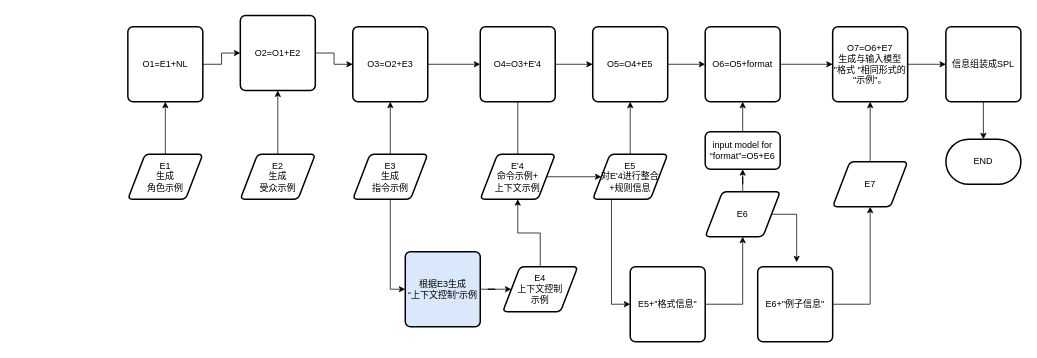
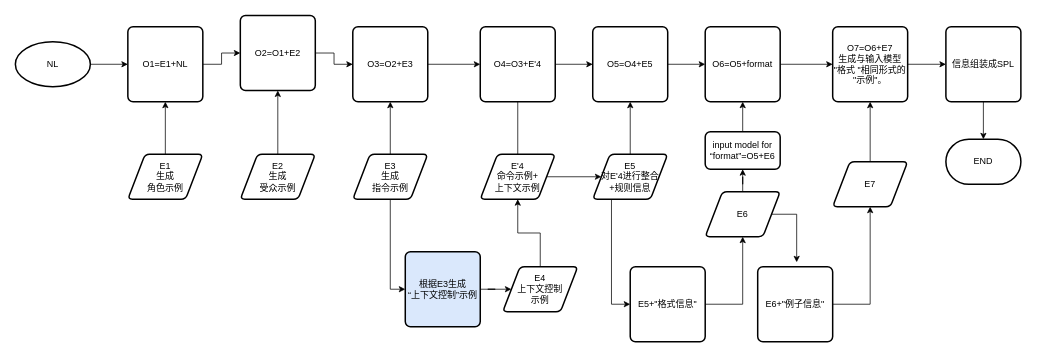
node "NL": added
edge "NL" -> "O1=E1+NL": added
